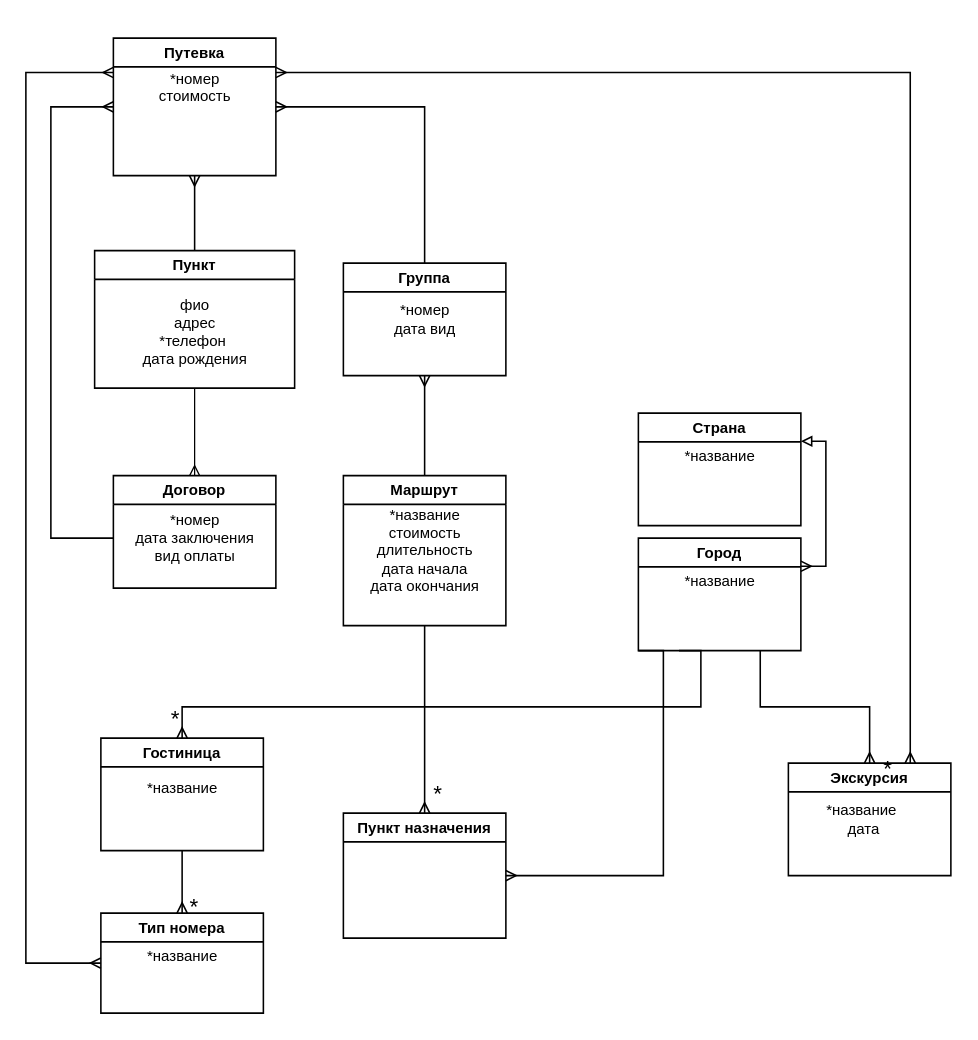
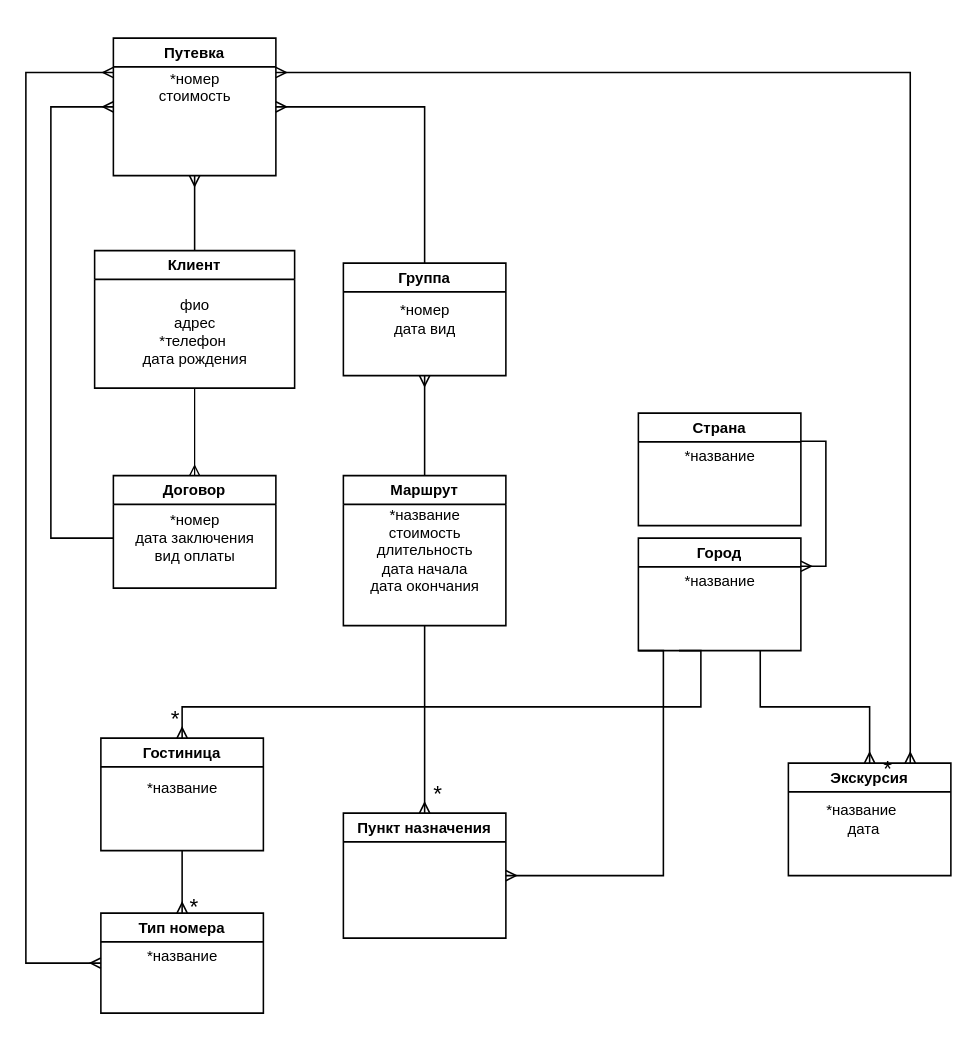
node "Пункт": label "Пункт" -> "Клиент"
edge "Страна" -- "Город": arrowhead block -> none
